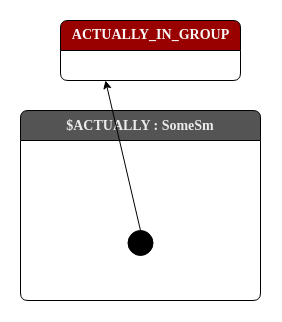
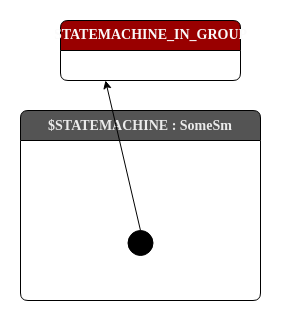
node "ACTUALLY_IN_GROUP": label "ACTUALLY_IN_GROUP" -> "STATEMACHINE_IN_GROUP"
node "$ACTUALLY : SomeSm": label "$ACTUALLY : SomeSm" -> "$STATEMACHINE : SomeSm"
